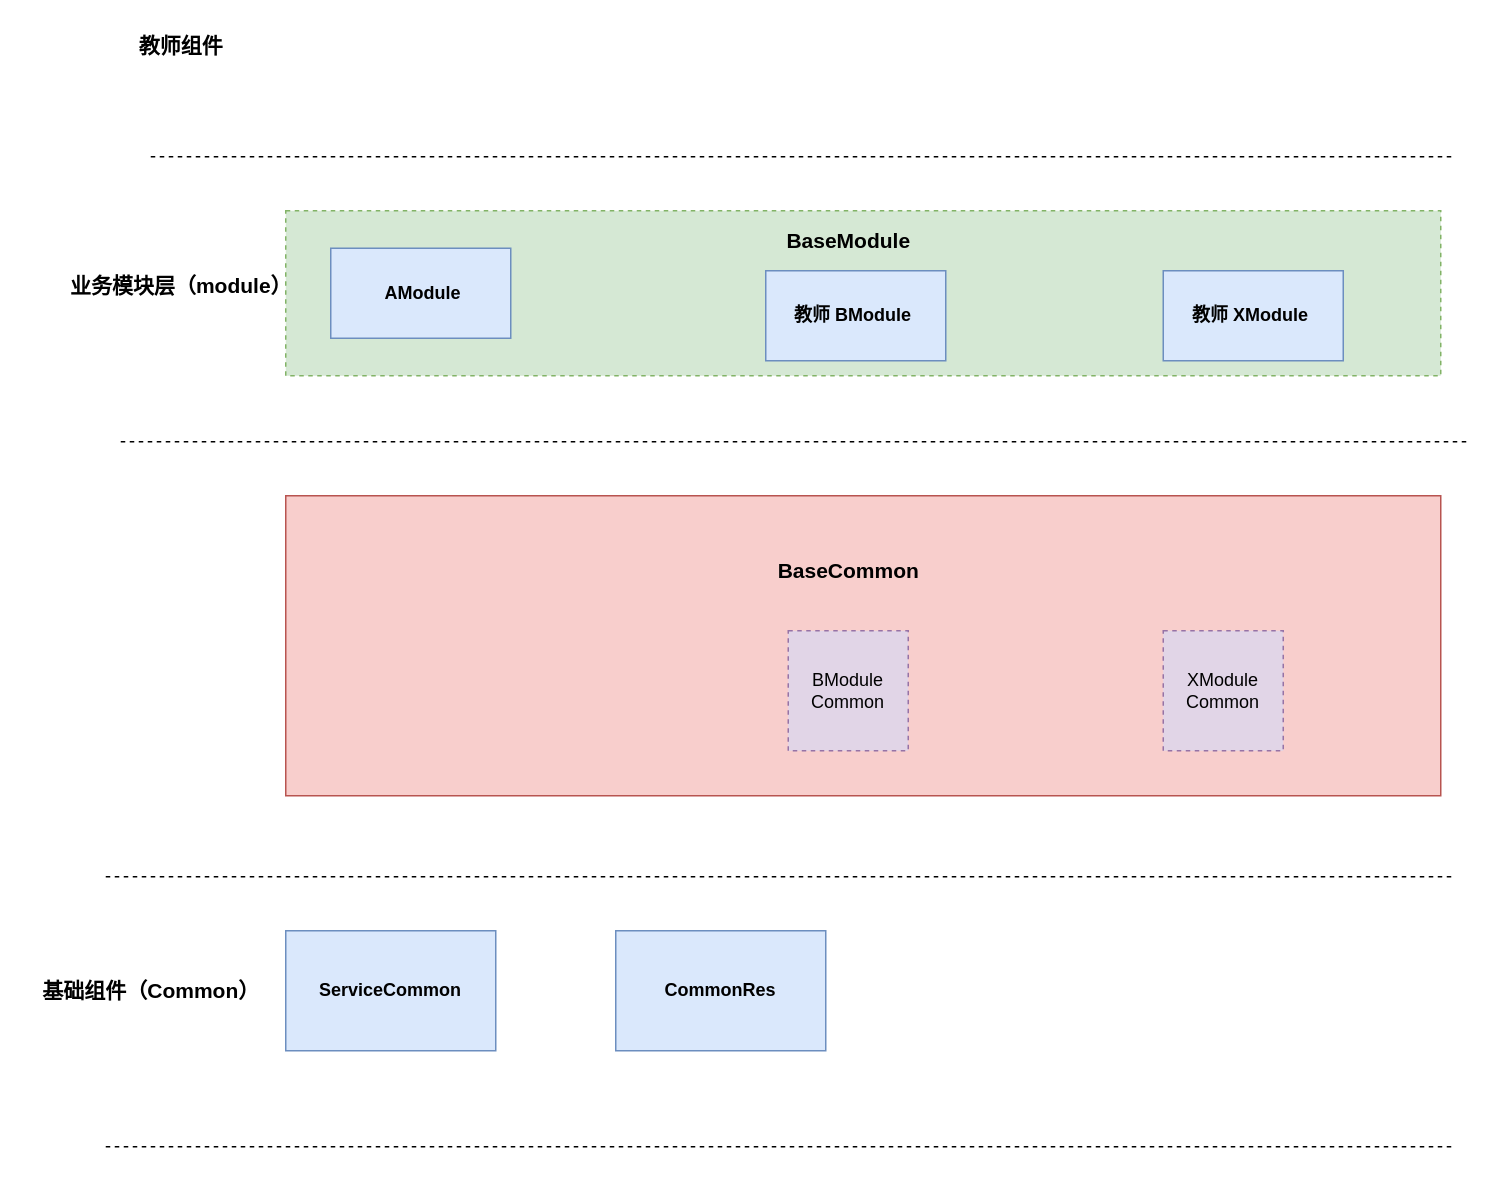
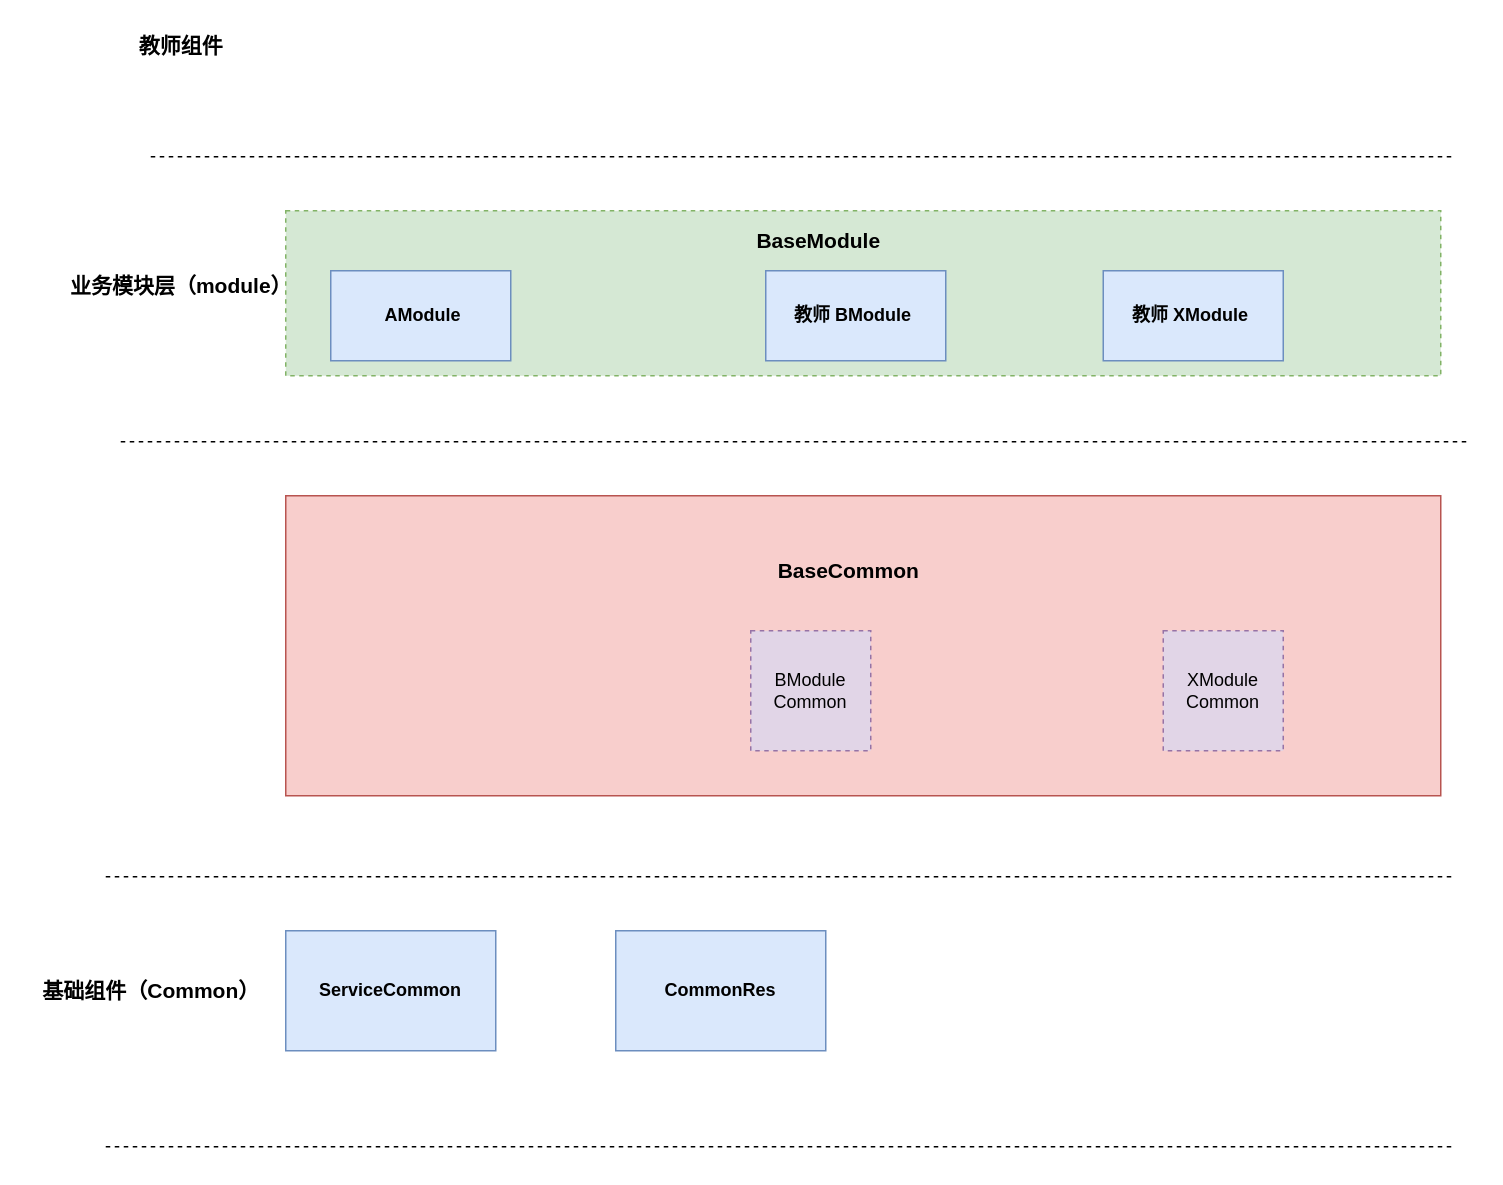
node "BaseModule": moved (848, 241) -> (818, 241)
node "AModule": moved (421, 293) -> (421, 316)
node "教师 XModule": moved (1253, 316) -> (1193, 316)
node "BModule Common": moved (848, 691) -> (811, 691)
